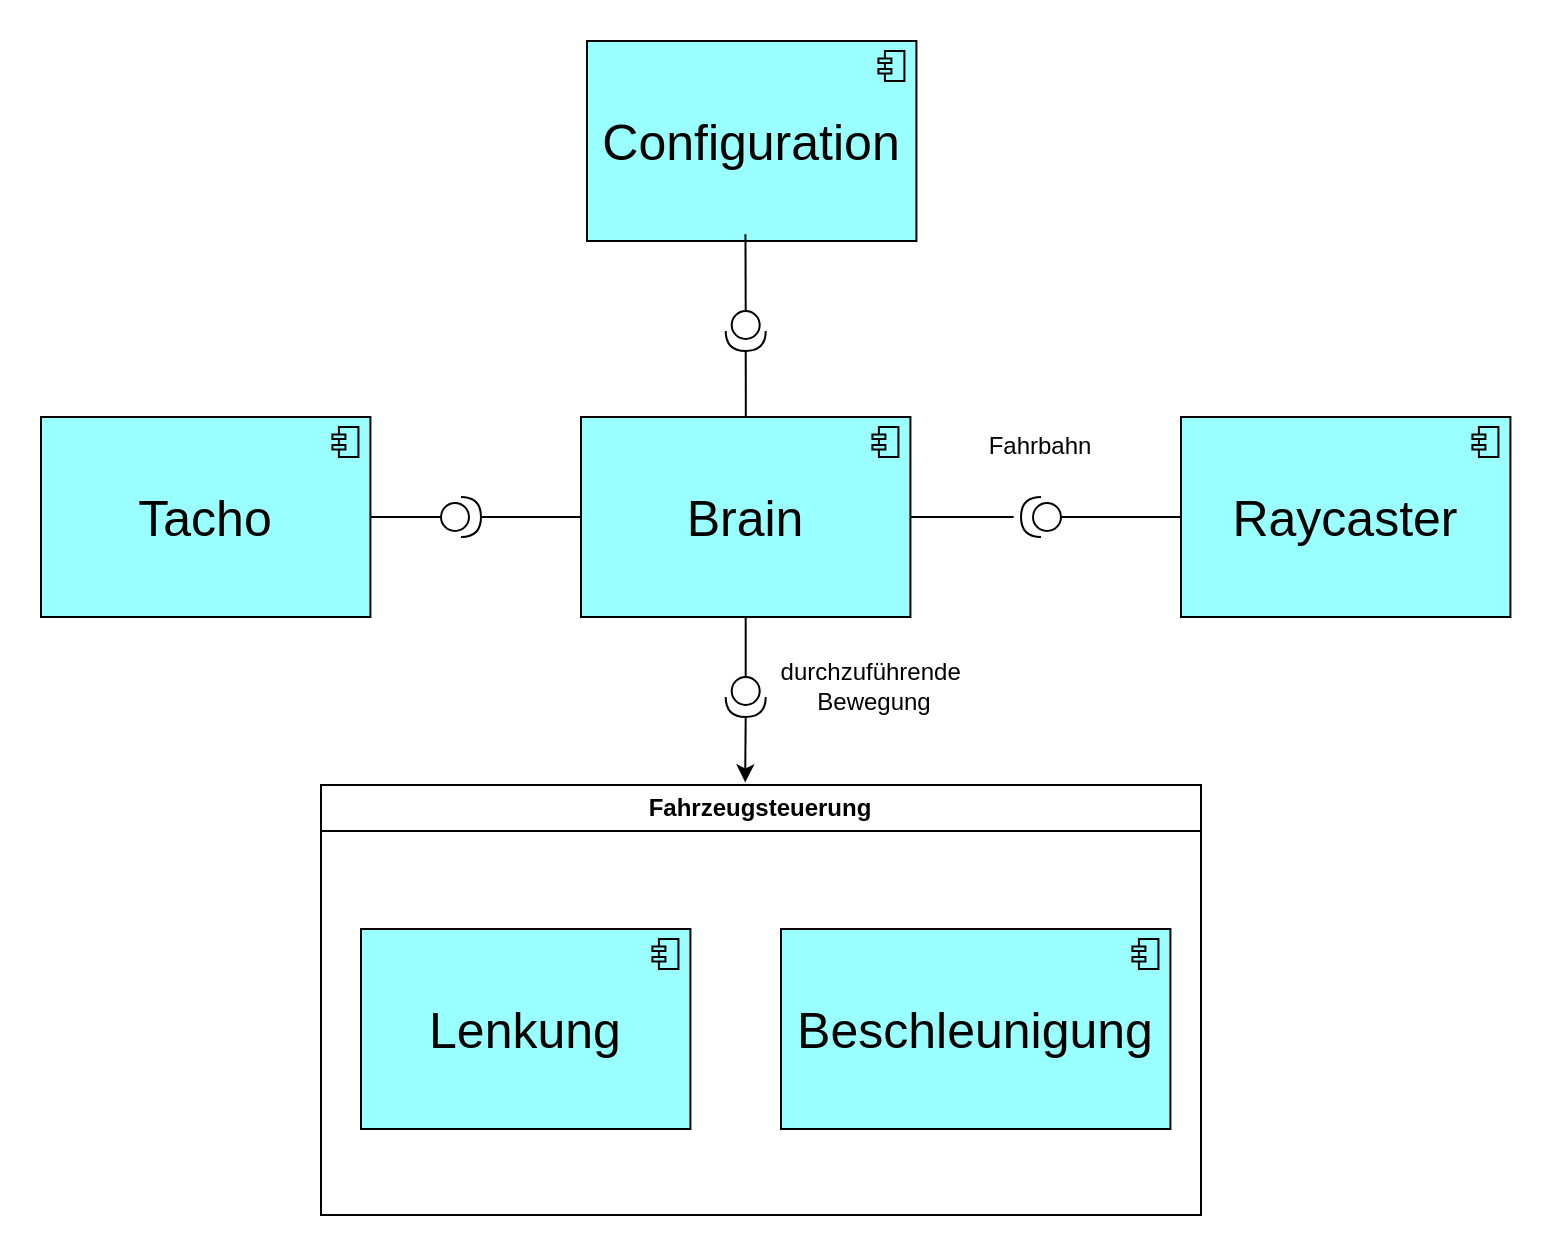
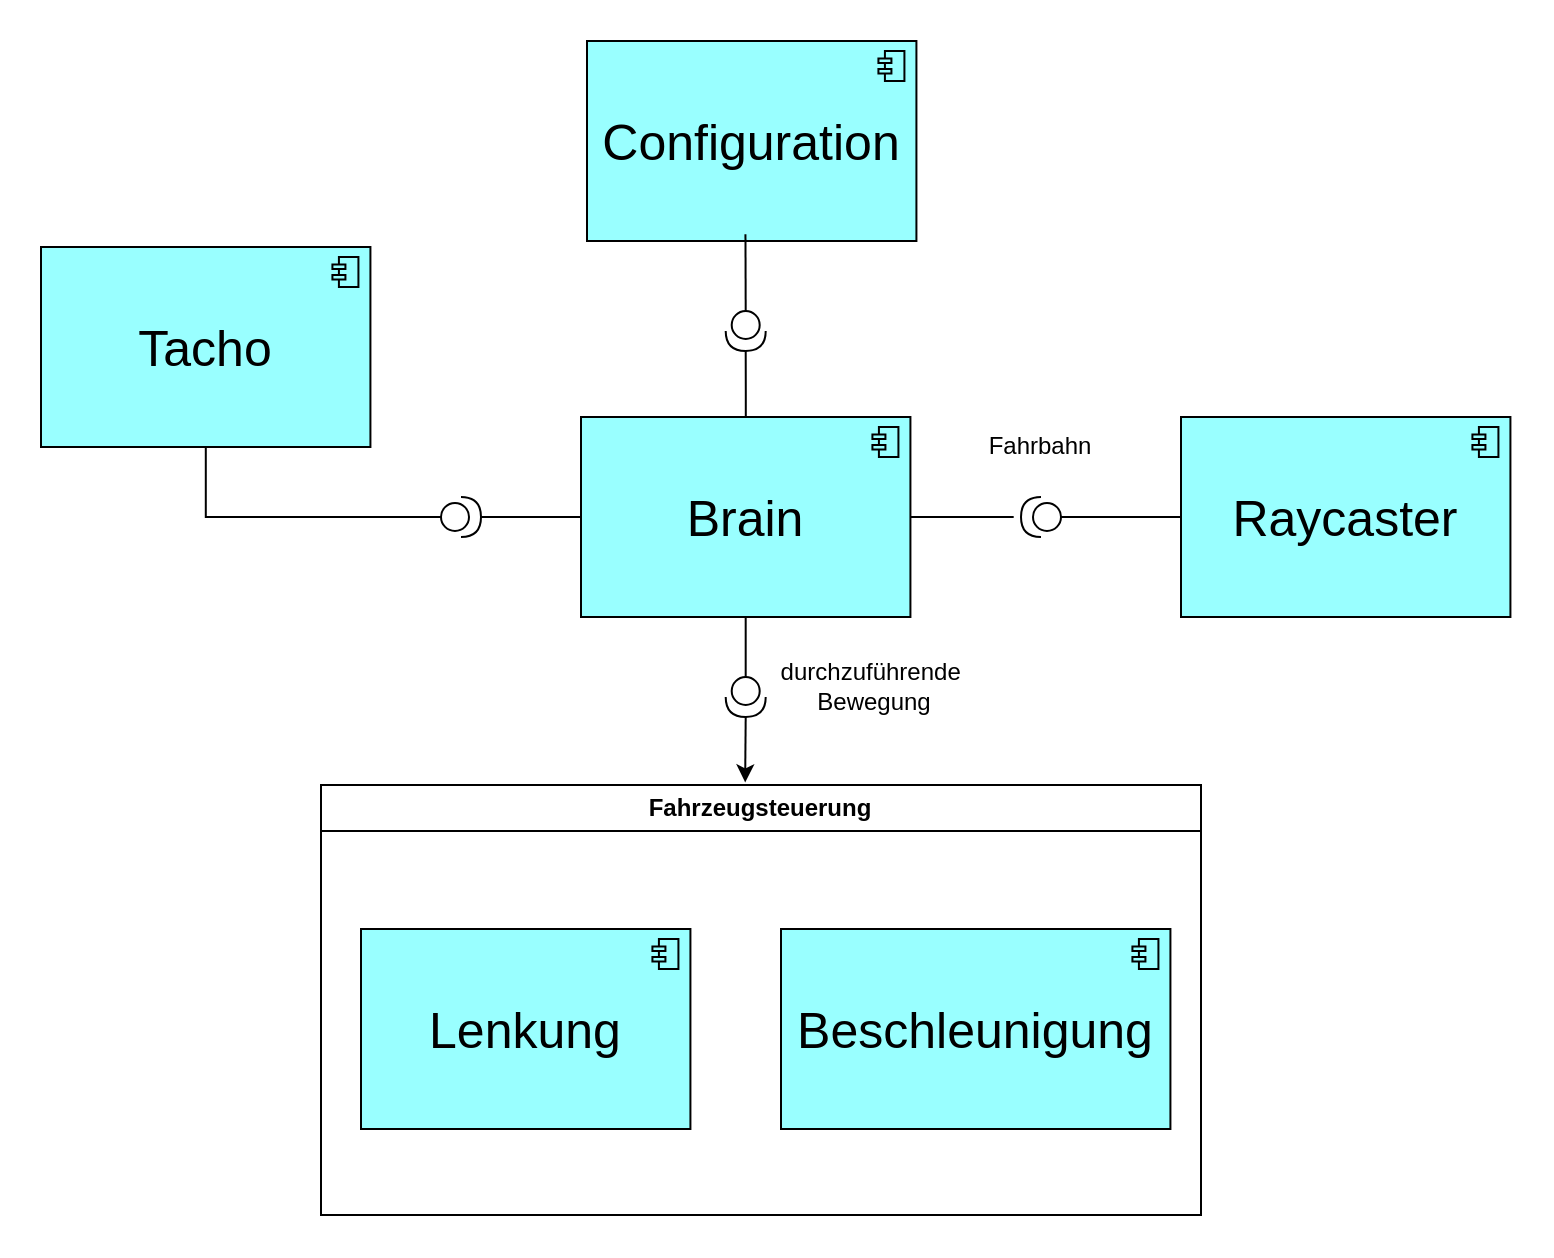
node "Tacho": moved (206, 517) -> (206, 347)
